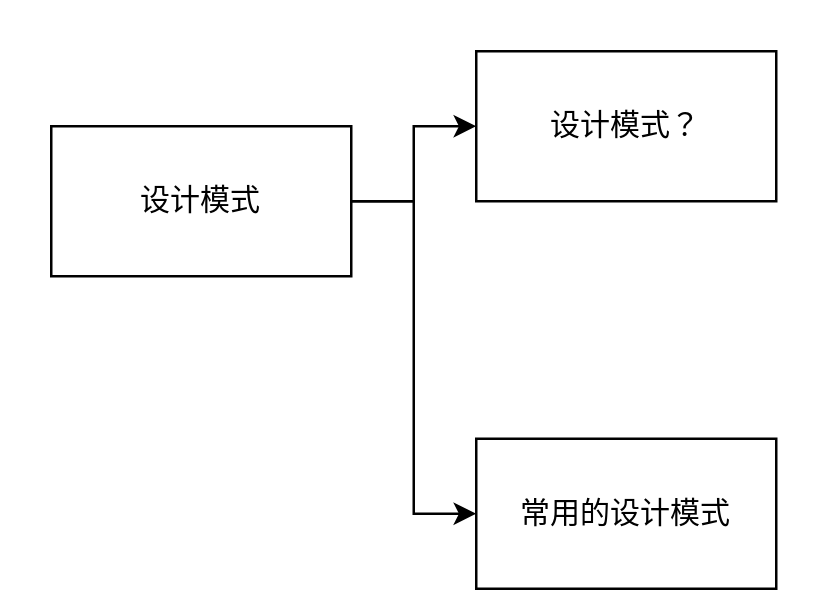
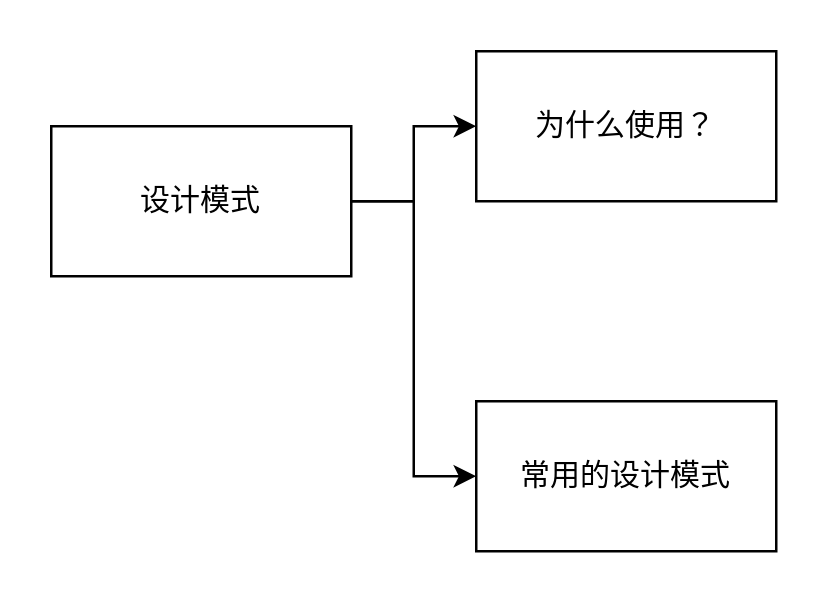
node "设计模式？": label "设计模式？" -> "为什么使用？"
node "常用的设计模式": moved (626, 514) -> (626, 476)
